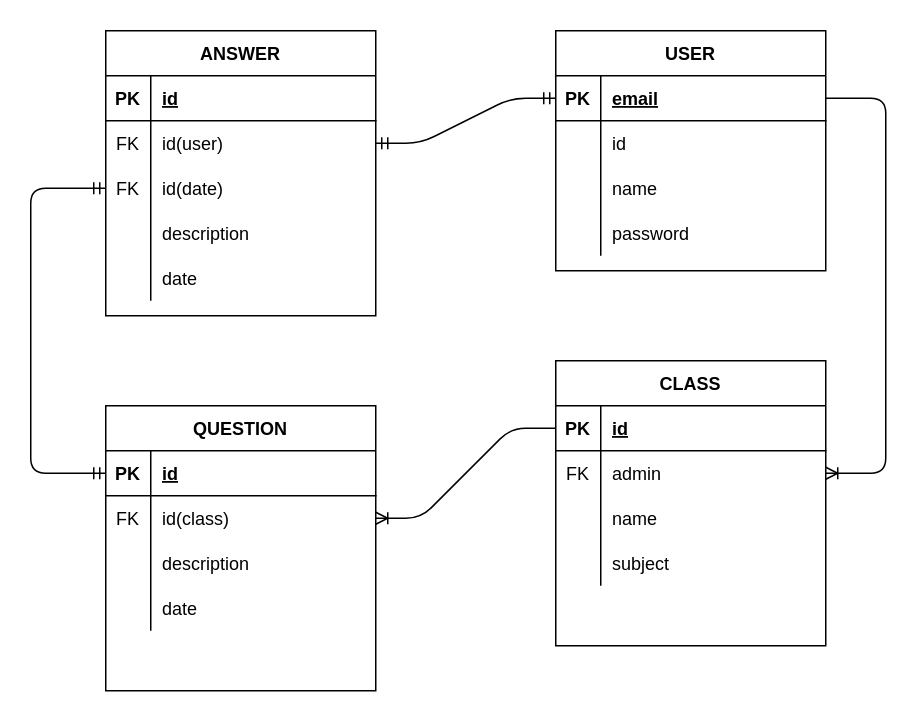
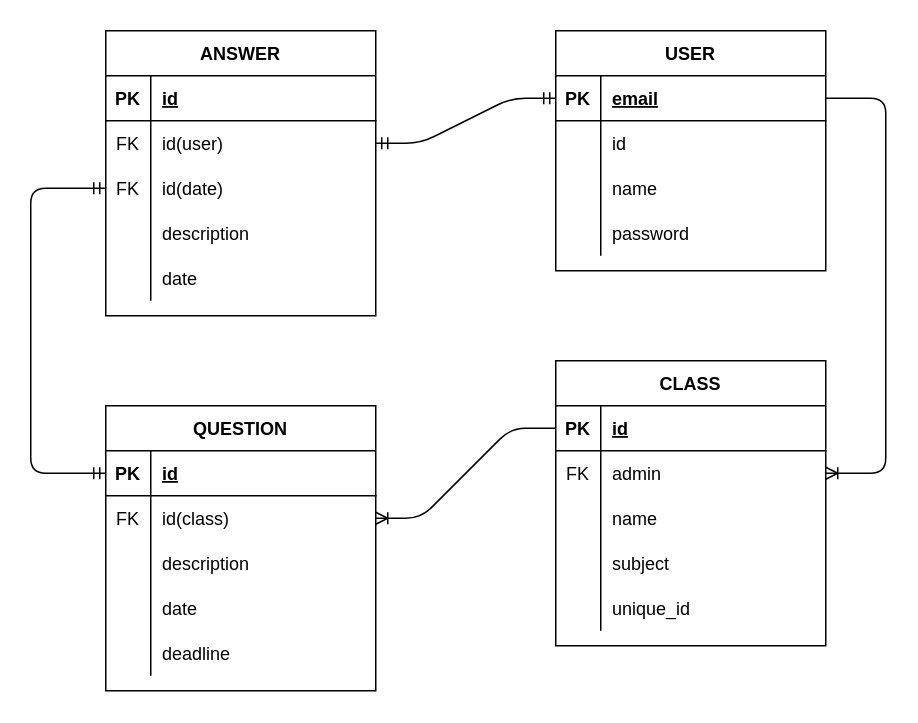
node "unique_id": added
node "deadline": added
